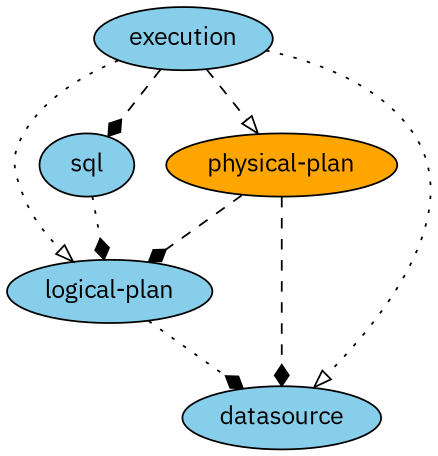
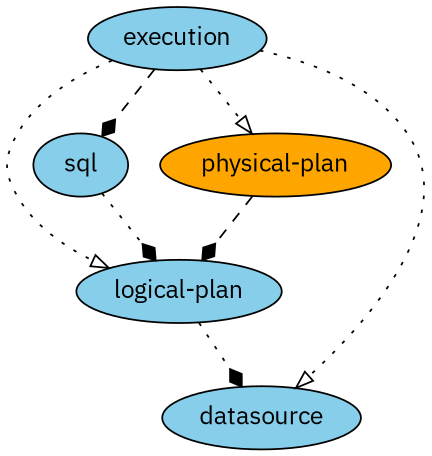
edge "execution" -> "physical-plan": style dashed -> dotted
edge "physical-plan" -> "datasource": removed
